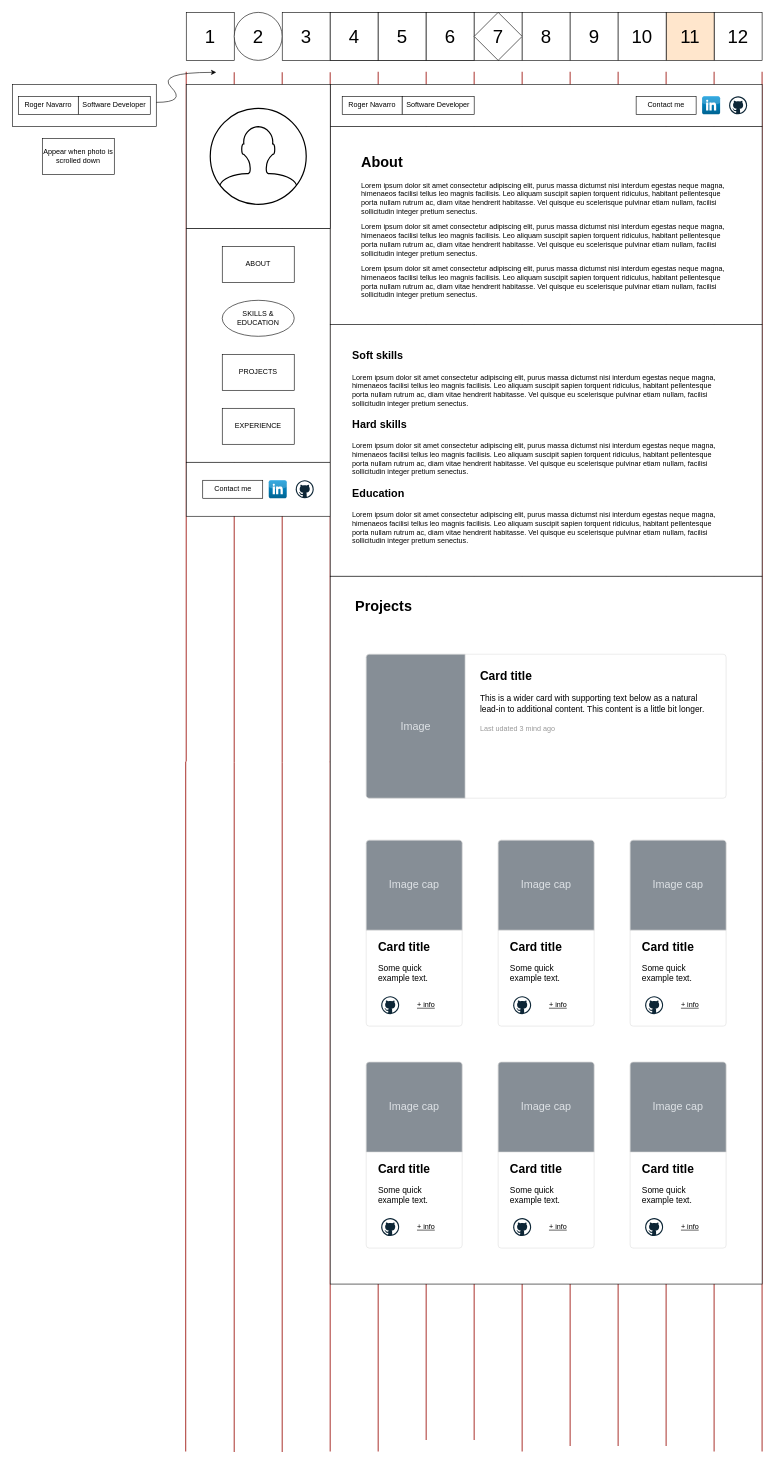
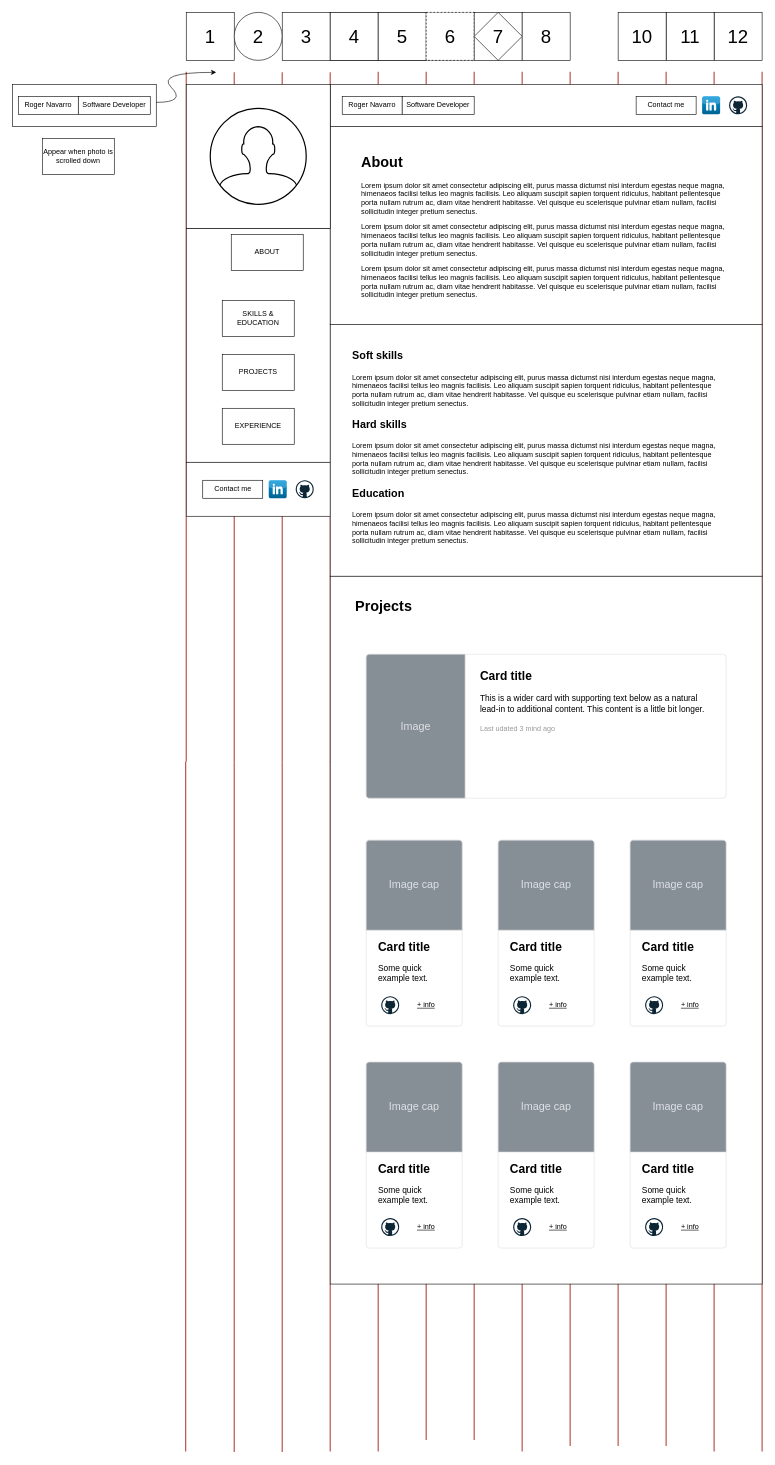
node "6": style solid -> dashed
node "9": removed
node "11": fillcolor #ffe6cc -> #ffffff
node "ABOUT": moved (258, 264) -> (267, 252)
node "SKILLS & EDUCATION": shape ellipse -> rectangle
